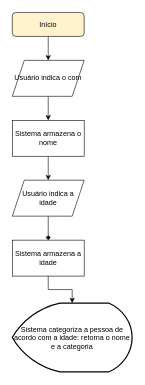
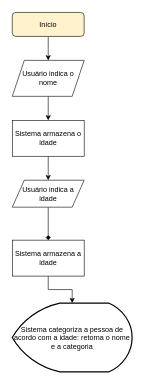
node "Usuário indica o com": label "Usuário indica o com" -> "Usuário indica o nome"
node "Sistema armazena o nome": label "Sistema armazena o nome" -> "Sistema armazena o idade"
node "Usuário indica a idade": size 72x36 -> 72x27
